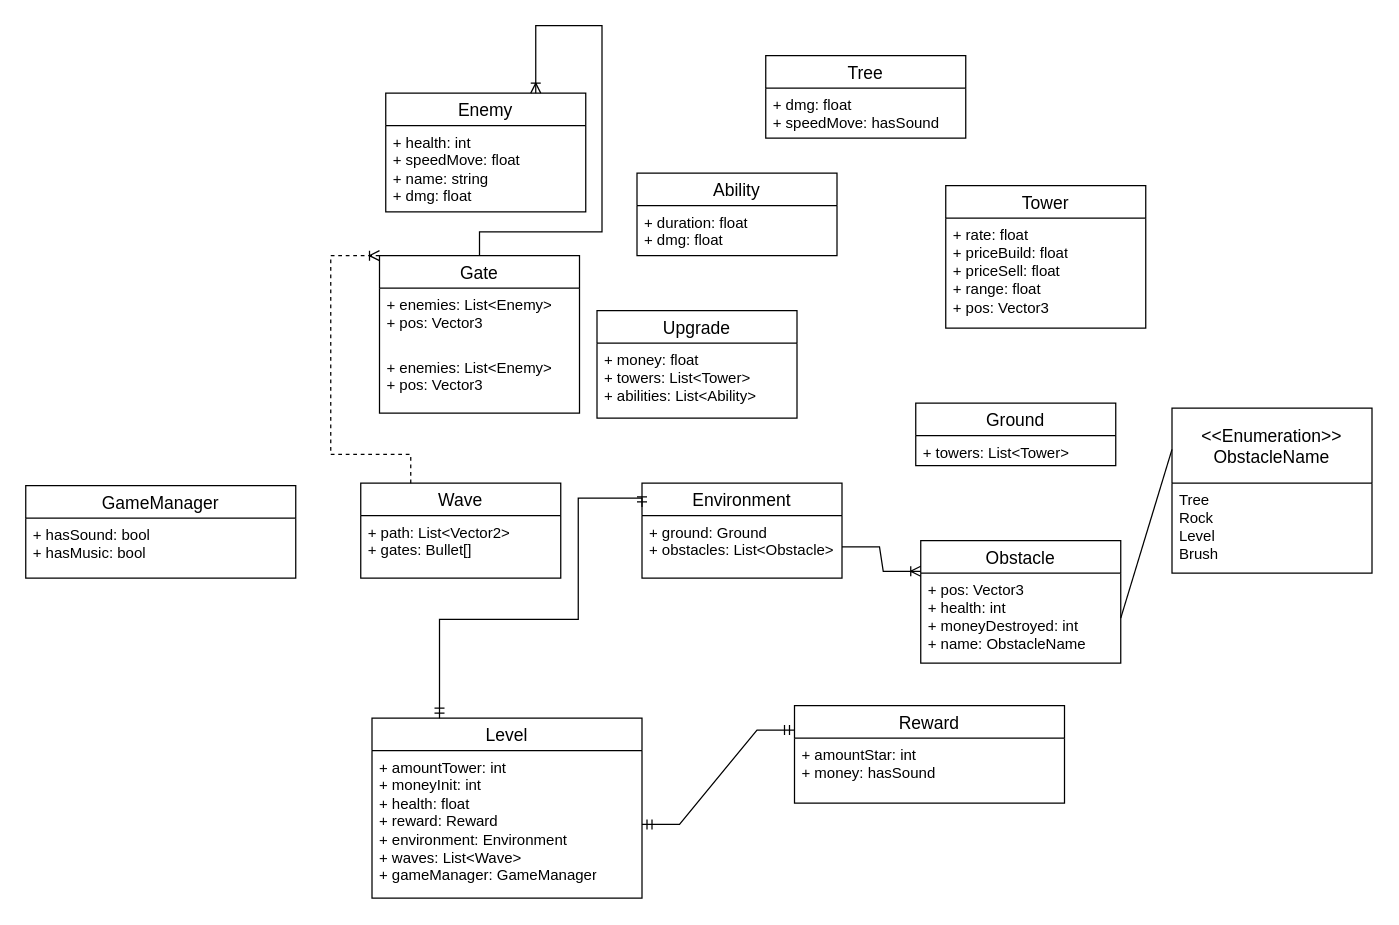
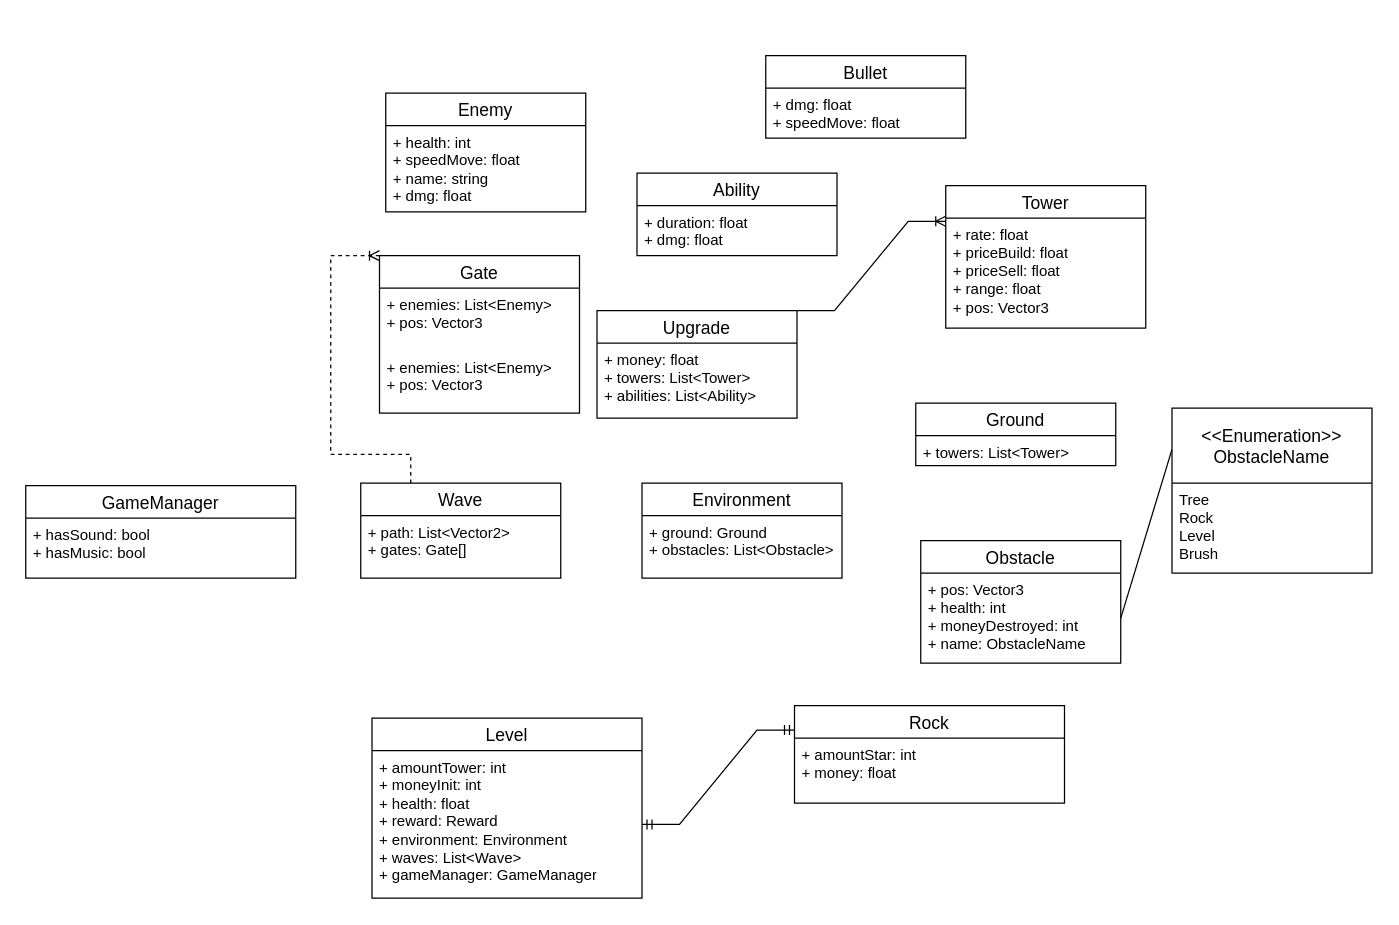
node "Tree": label "Tree" -> "Bullet"
node "+ dmg: float + speedMove: hasSound": label "+ dmg: float + speedMove: hasSound" -> "+ dmg: float + speedMove: float"
edge "Gate" -> "Enemy": removed
edge "Upgrade" -> "Tower": added
node "+ path: List<Vector2> + gates: Bullet[]": label "+ path: List<Vector2> + gates: Bullet[]" -> "+ path: List<Vector2> + gates: Gate[]"
edge "+ ground: Ground + obstacles: List<Obstacle>" -> "Obstacle": removed
edge "Environment" -- "Level": removed
node "Reward": label "Reward" -> "Rock"
node "+ amountStar: int + money: hasSound": label "+ amountStar: int + money: hasSound" -> "+ amountStar: int + money: float"
